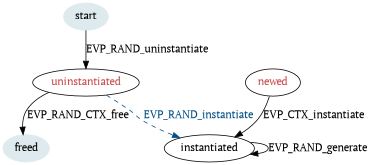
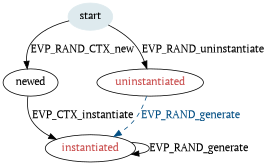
edge "start" -> "newed": added, label "EVP_RAND_CTX_new"
node "newed": fontcolor #c94c4c -> black
edge "uninstantiated" -> "instantiated": label "EVP_RAND_instantiate" -> "EVP_RAND_generate"
node "freed": removed
node "instantiated": fontcolor black -> #c94c4c
